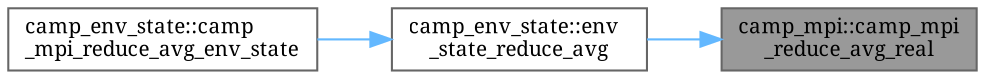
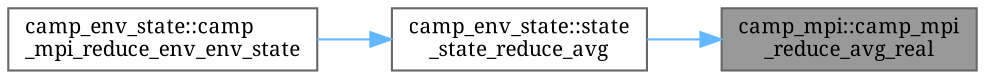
node "camp_env_state::camp _mpi_reduce_avg_env_state": label "camp_env_state::camp _mpi_reduce_avg_env_state" -> "camp_env_state::camp _mpi_reduce_env_env_state"
node "camp_env_state::env _state_reduce_avg": label "camp_env_state::env _state_reduce_avg" -> "camp_env_state::state _state_reduce_avg"
